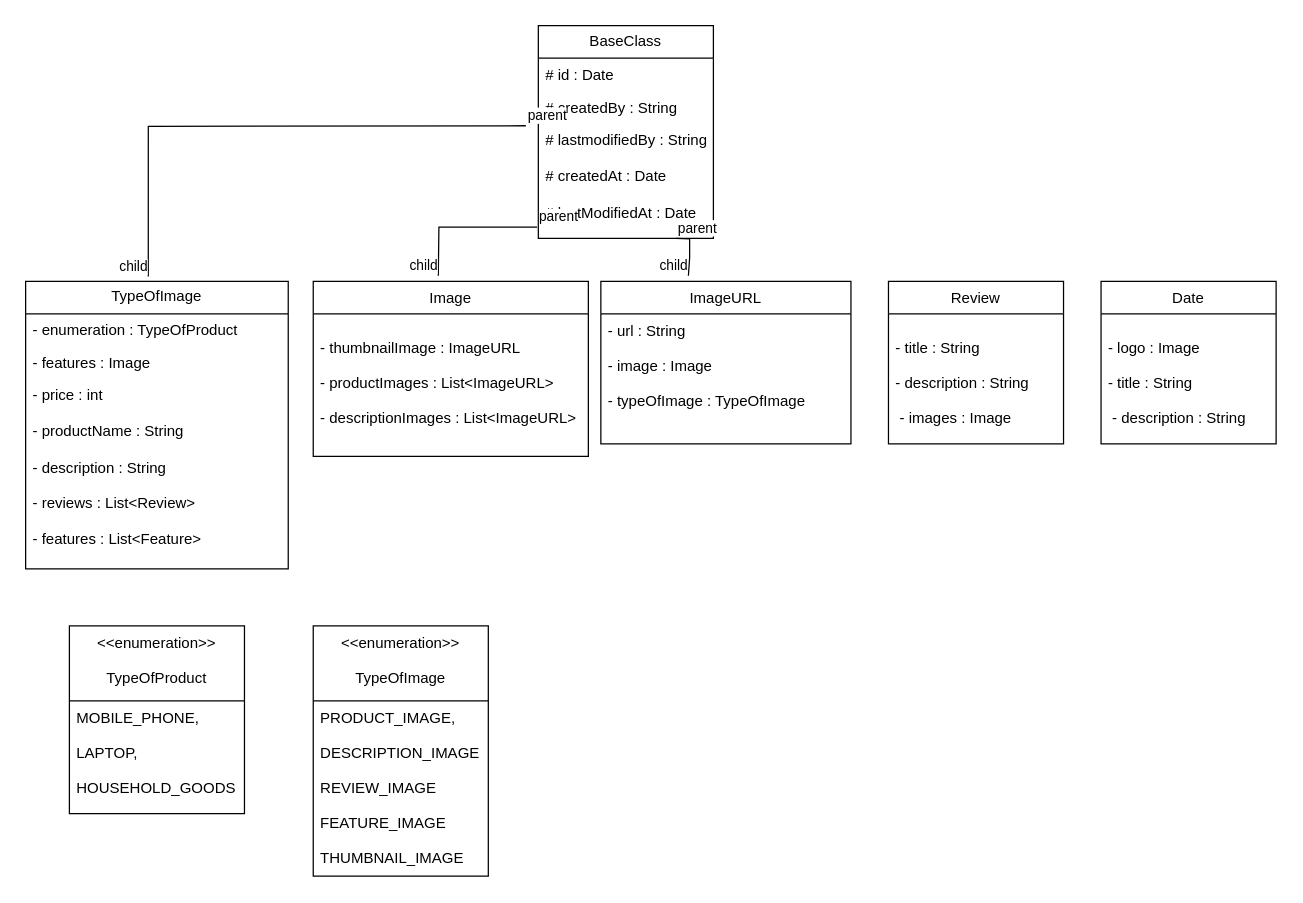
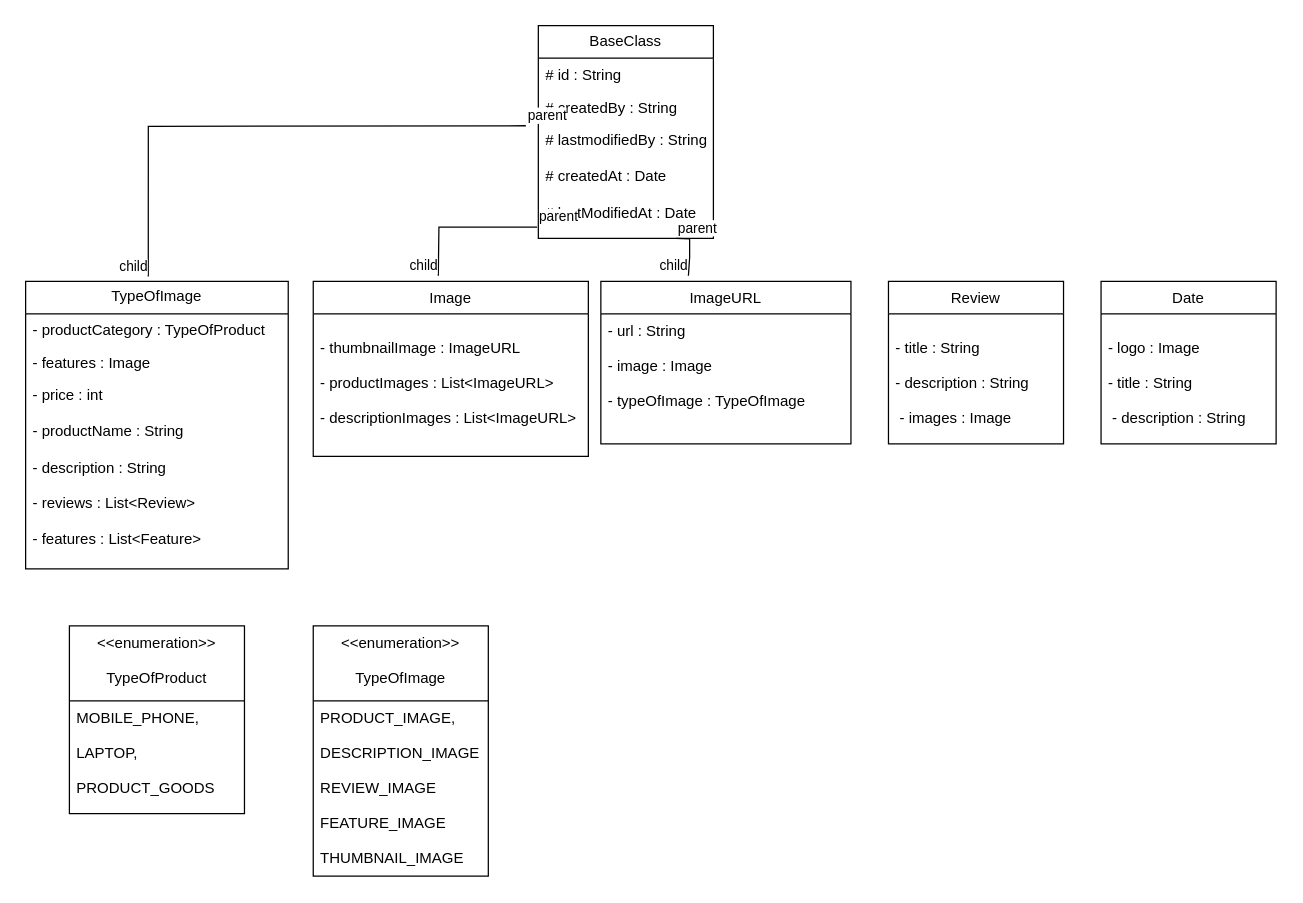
node "# id : Date": label "# id : Date" -> "# id : String"
node "- enumeration : TypeOfProduct": label "- enumeration : TypeOfProduct" -> "- productCategory : TypeOfProduct"
node "MOBILE_PHONE, LAPTOP, HOUSEHOLD_GOODS": label "MOBILE_PHONE, LAPTOP, HOUSEHOLD_GOODS" -> "MOBILE_PHONE, LAPTOP, PRODUCT_GOODS"
